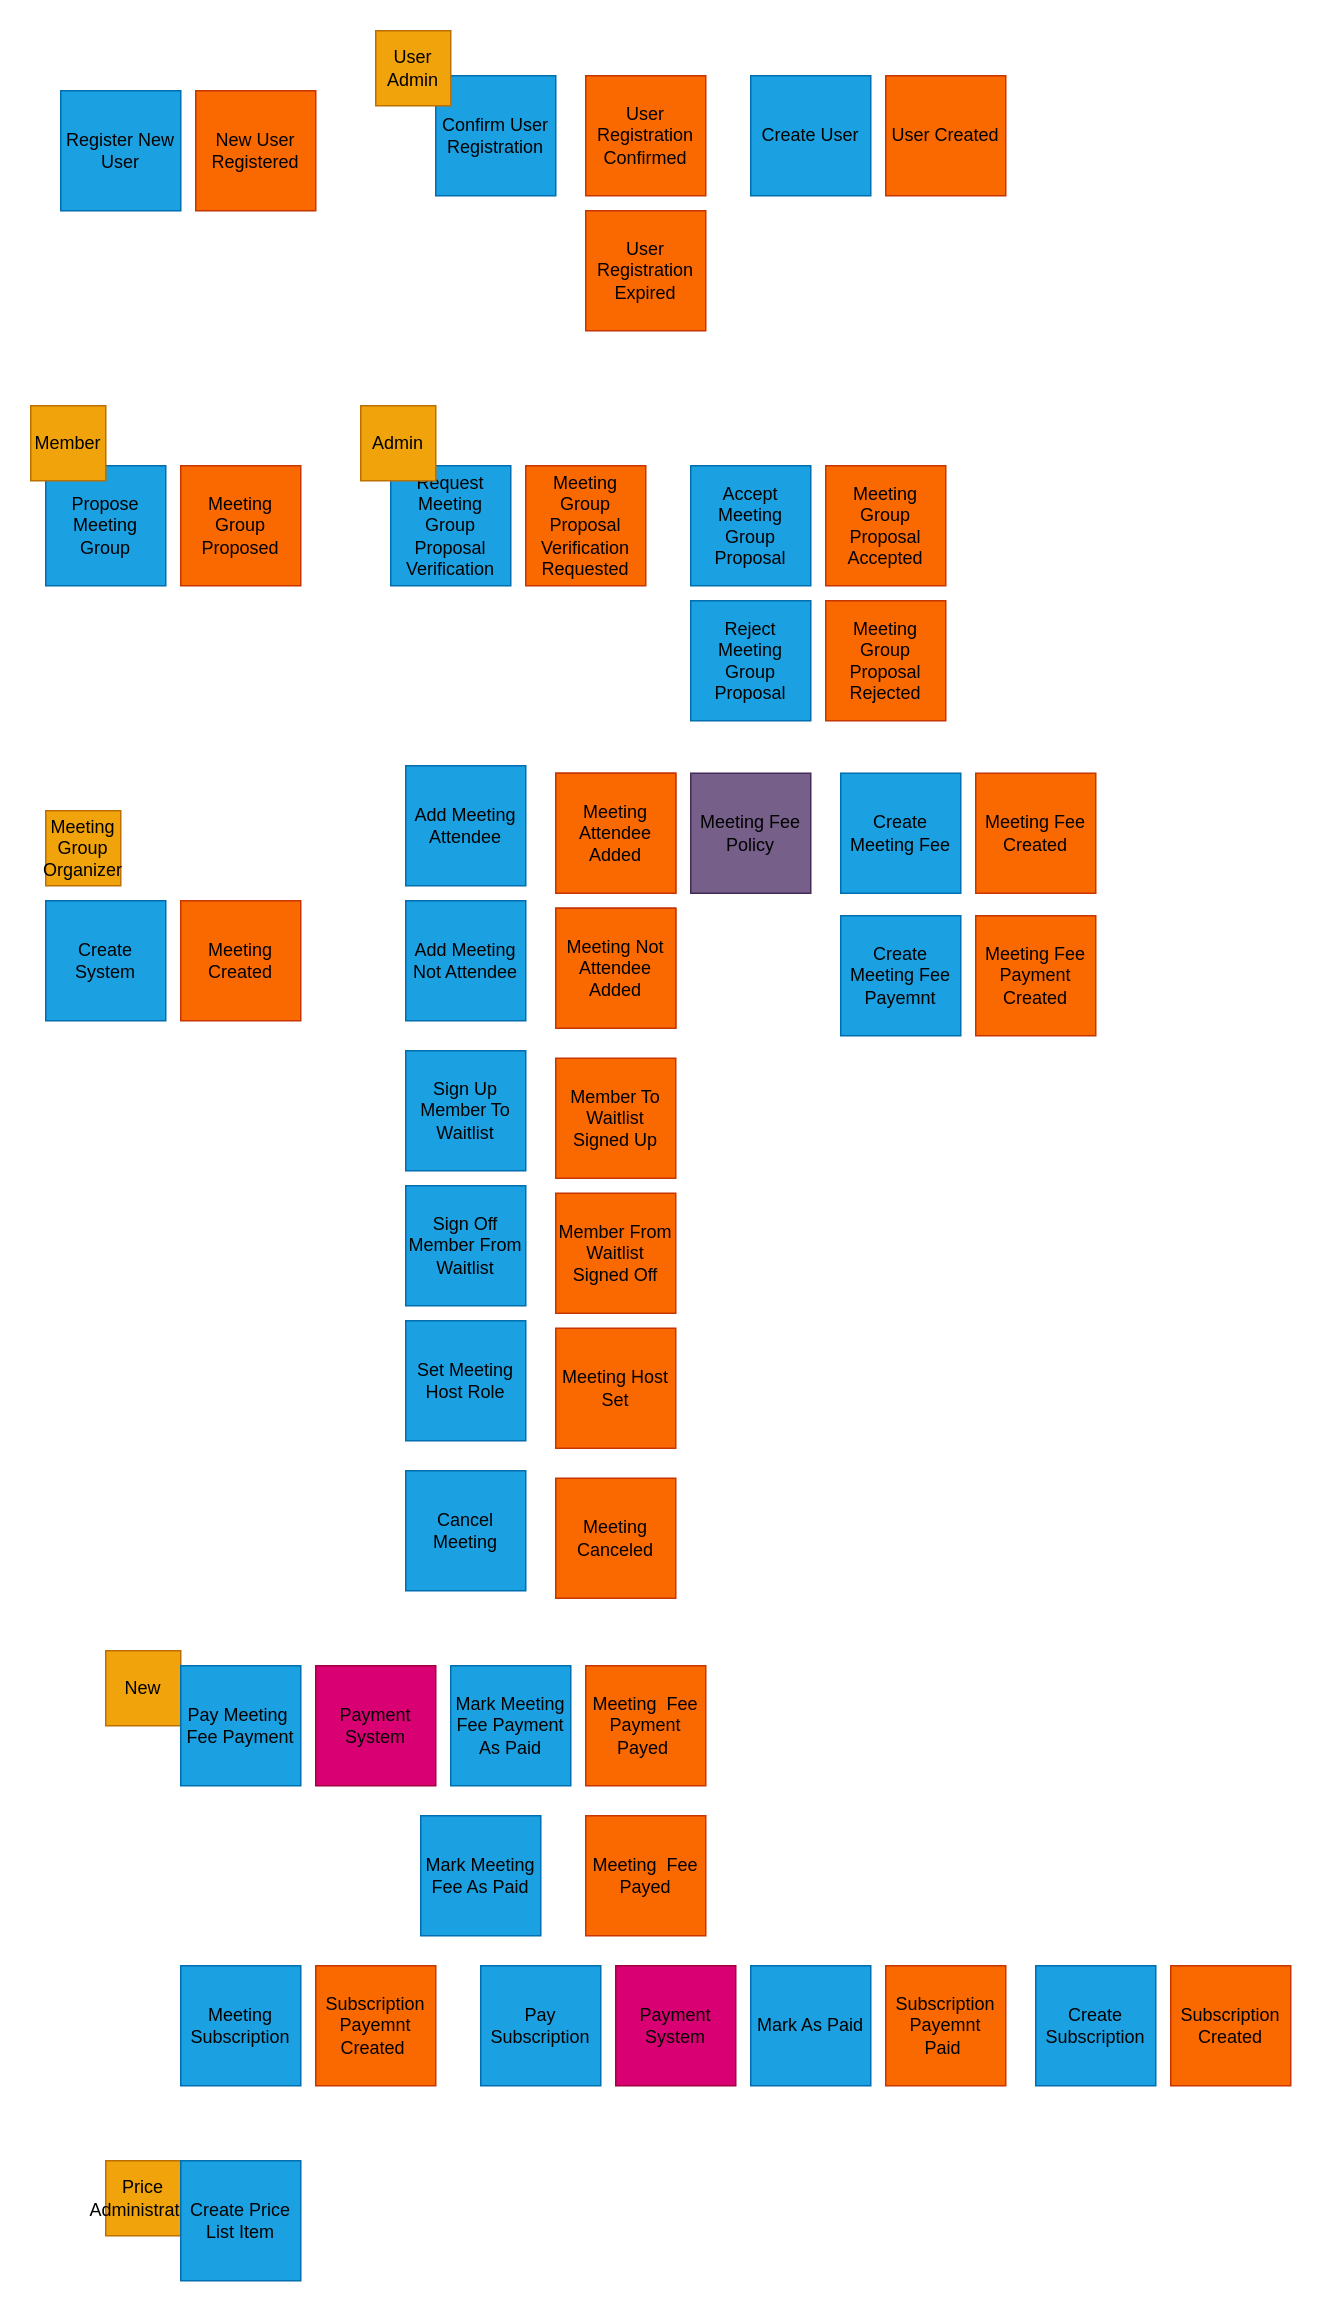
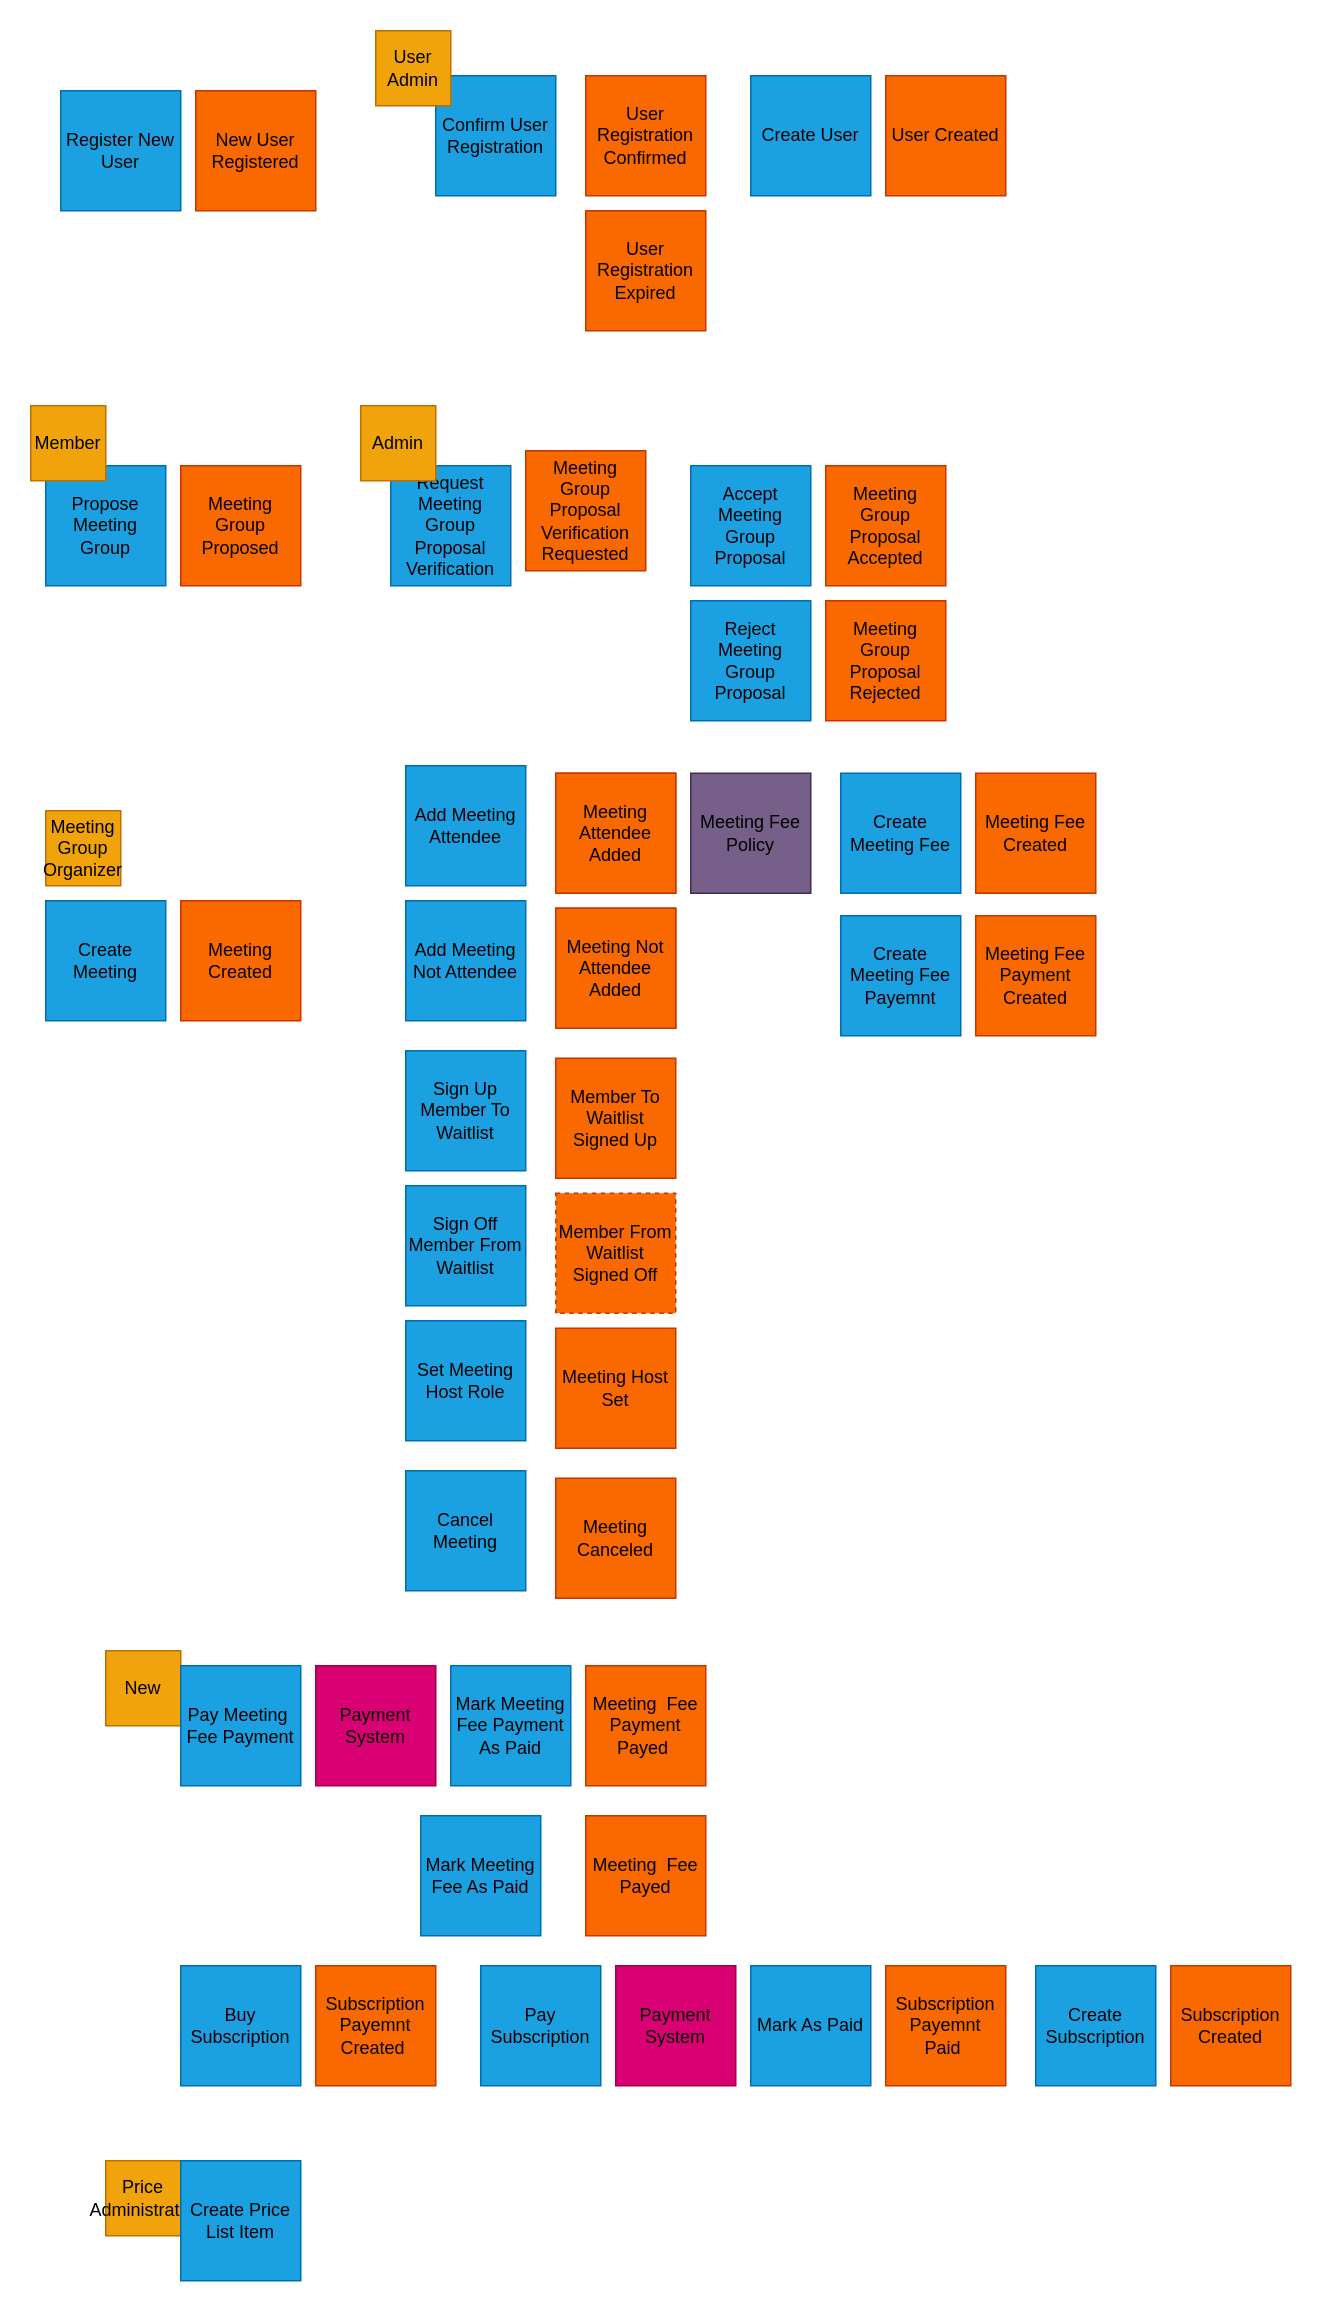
node "Meeting Group Proposal Verification Requested": moved (586, 526) -> (586, 511)
node "Create System": label "Create System" -> "Create Meeting"
node "Member From Waitlist Signed Off": style solid -> dashed
node "Meeting Subscription": label "Meeting Subscription" -> "Buy Subscription"
